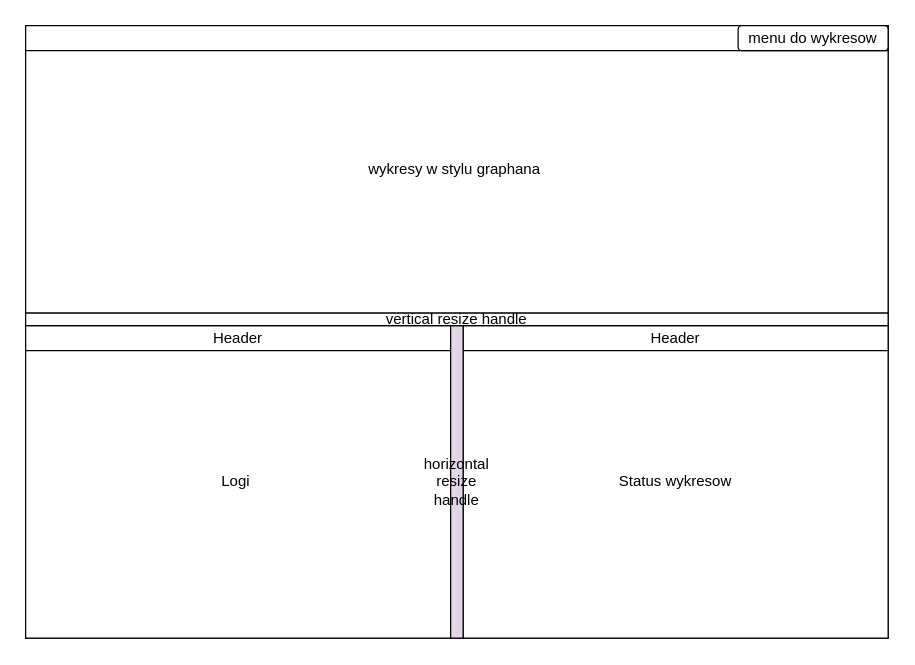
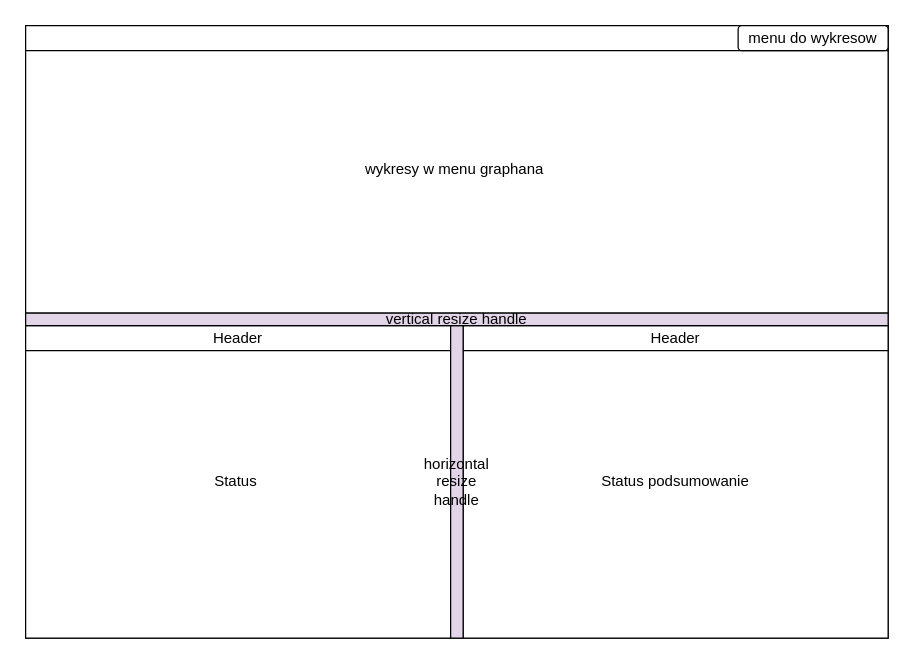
node "wykresy w stylu graphana": label "wykresy w stylu graphana" -> "wykresy w menu graphana"
node "vertical resize handle": fillcolor #ffffff -> #e1d5e7
node "Logi": label "Logi" -> "Status"
node "Status wykresow": label "Status wykresow" -> "Status podsumowanie"
